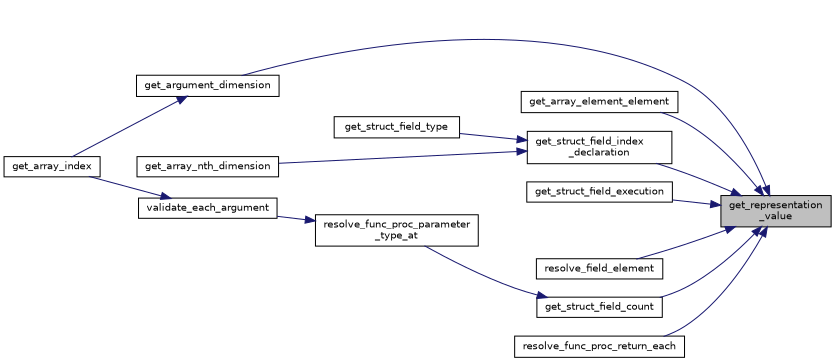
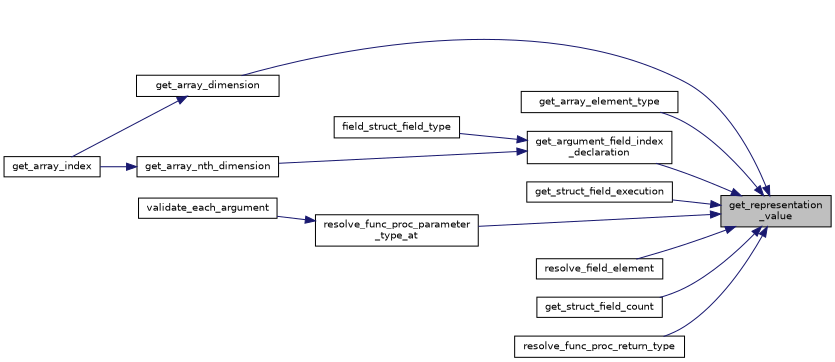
node "get_argument_dimension": label "get_argument_dimension" -> "get_array_dimension"
node "get_array_element_element": label "get_array_element_element" -> "get_array_element_type"
node "get_struct_field_type": label "get_struct_field_type" -> "field_struct_field_type"
node "get_struct_field_index _declaration": label "get_struct_field_index _declaration" -> "get_argument_field_index _declaration"
edge "get_array_index" -> "validate_each_argument": now "get_array_index" -> "get_array_nth_dimension"
edge "resolve_func_proc_parameter _type_at" -> "get_struct_field_count": now "resolve_func_proc_parameter _type_at" -> "get_representation _value"
node "resolve_func_proc_return_each": label "resolve_func_proc_return_each" -> "resolve_func_proc_return_type"
